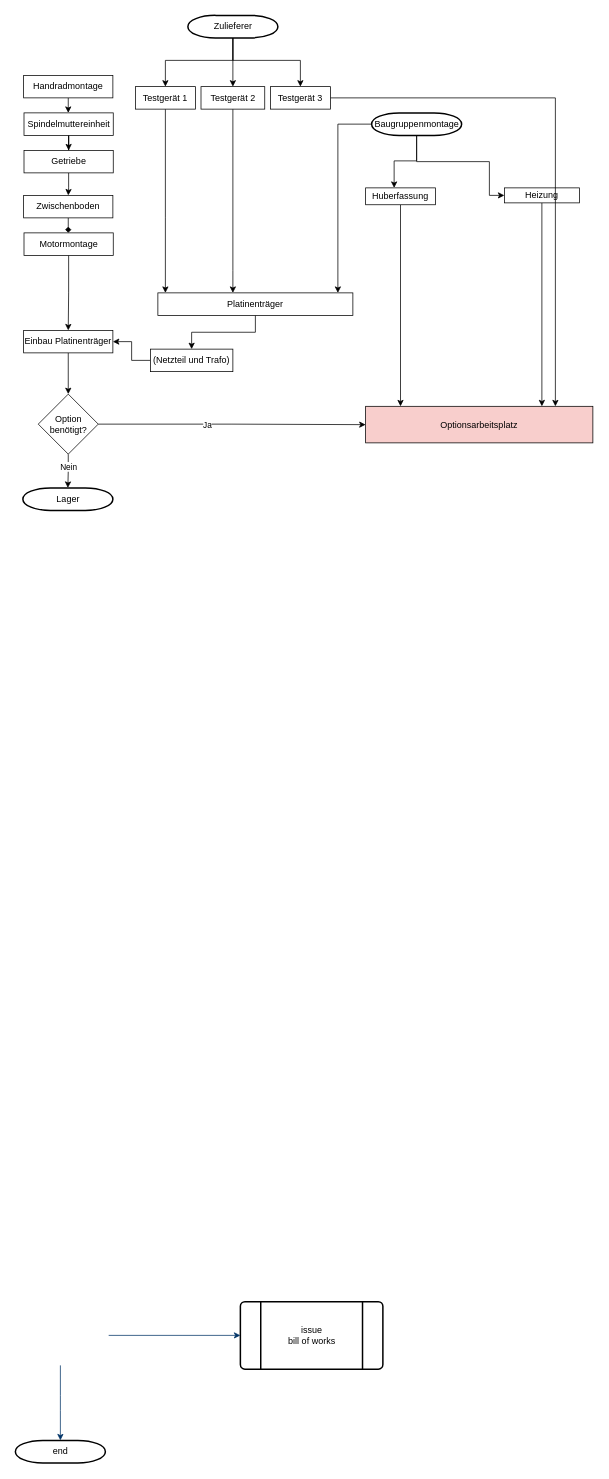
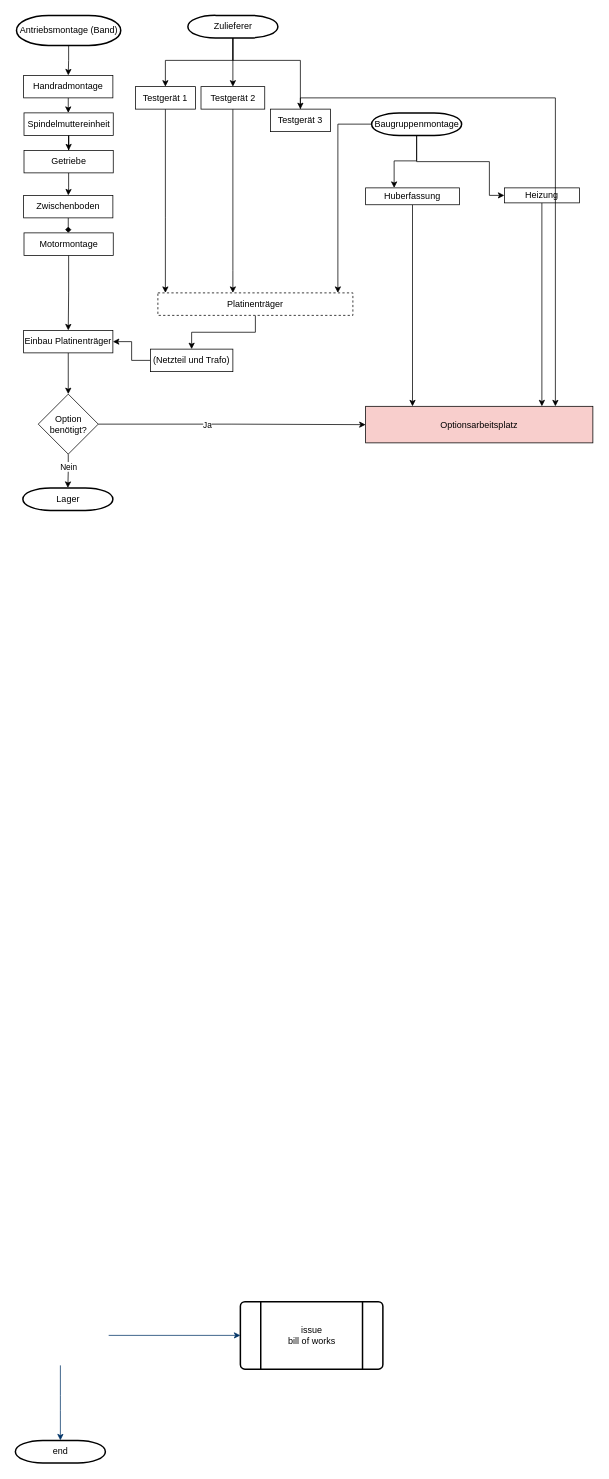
node "Antriebsmontage (Band)": added
edge "Antriebsmontage (Band)" -> "Handradmontage": added
node "Testgerät 3": moved (300, 98) -> (300, 120)
node "Huberfassung": size 70x17 -> 94x17
node "Platinenträger": style solid -> dashed
